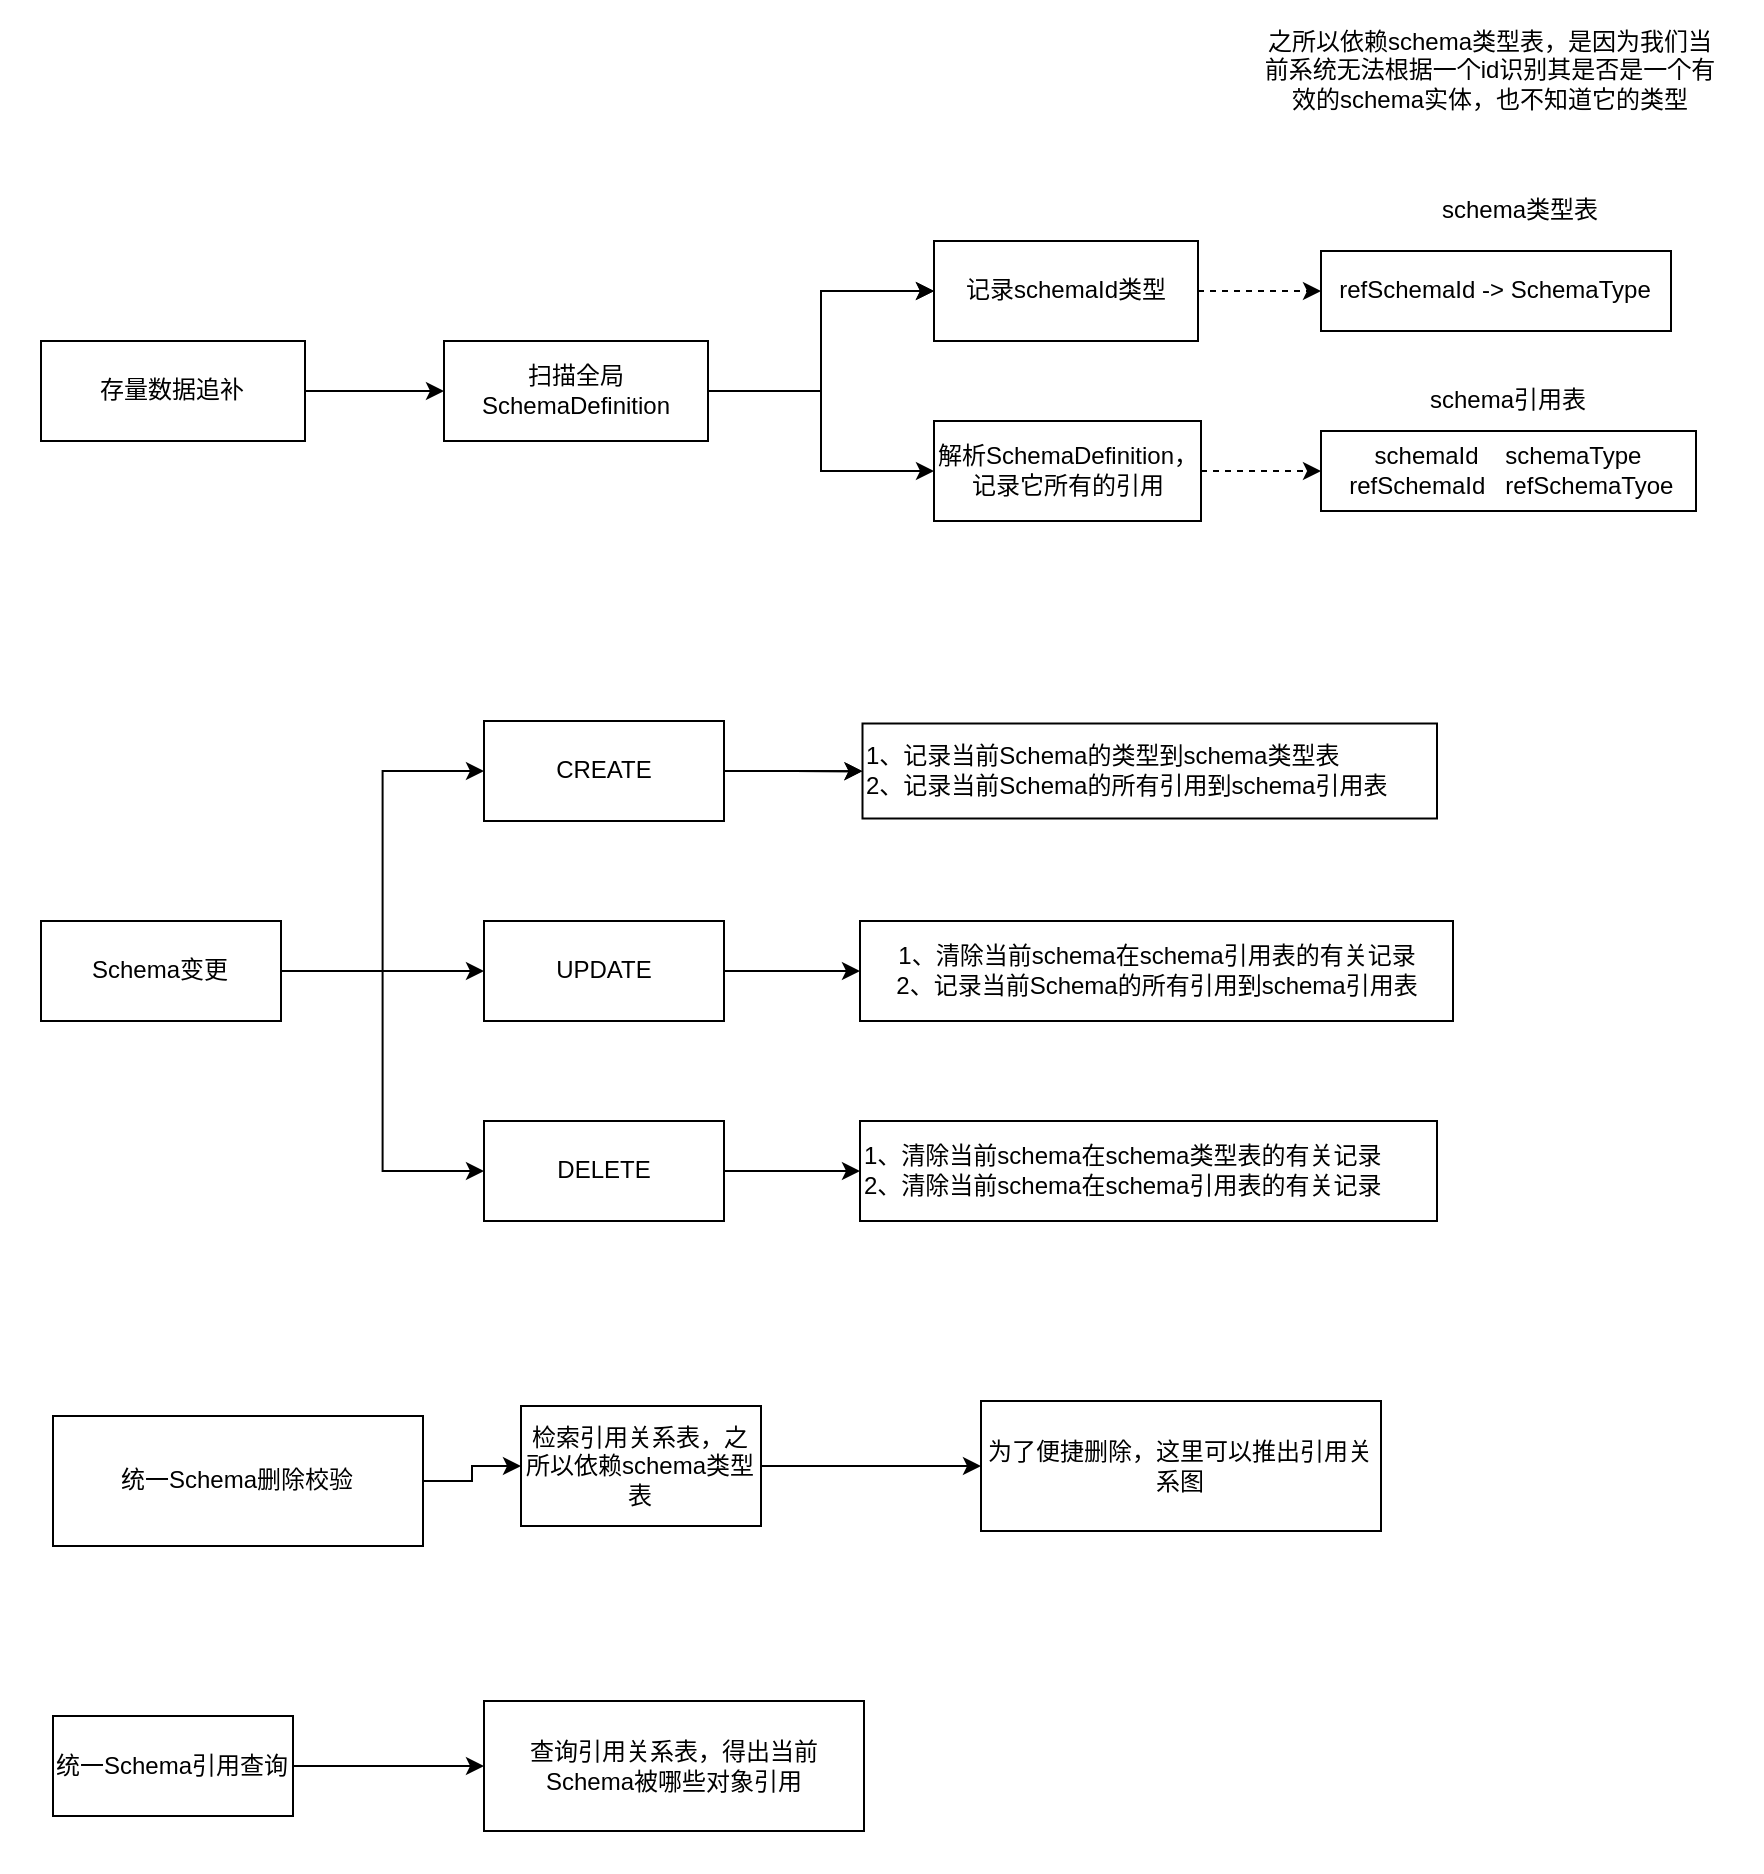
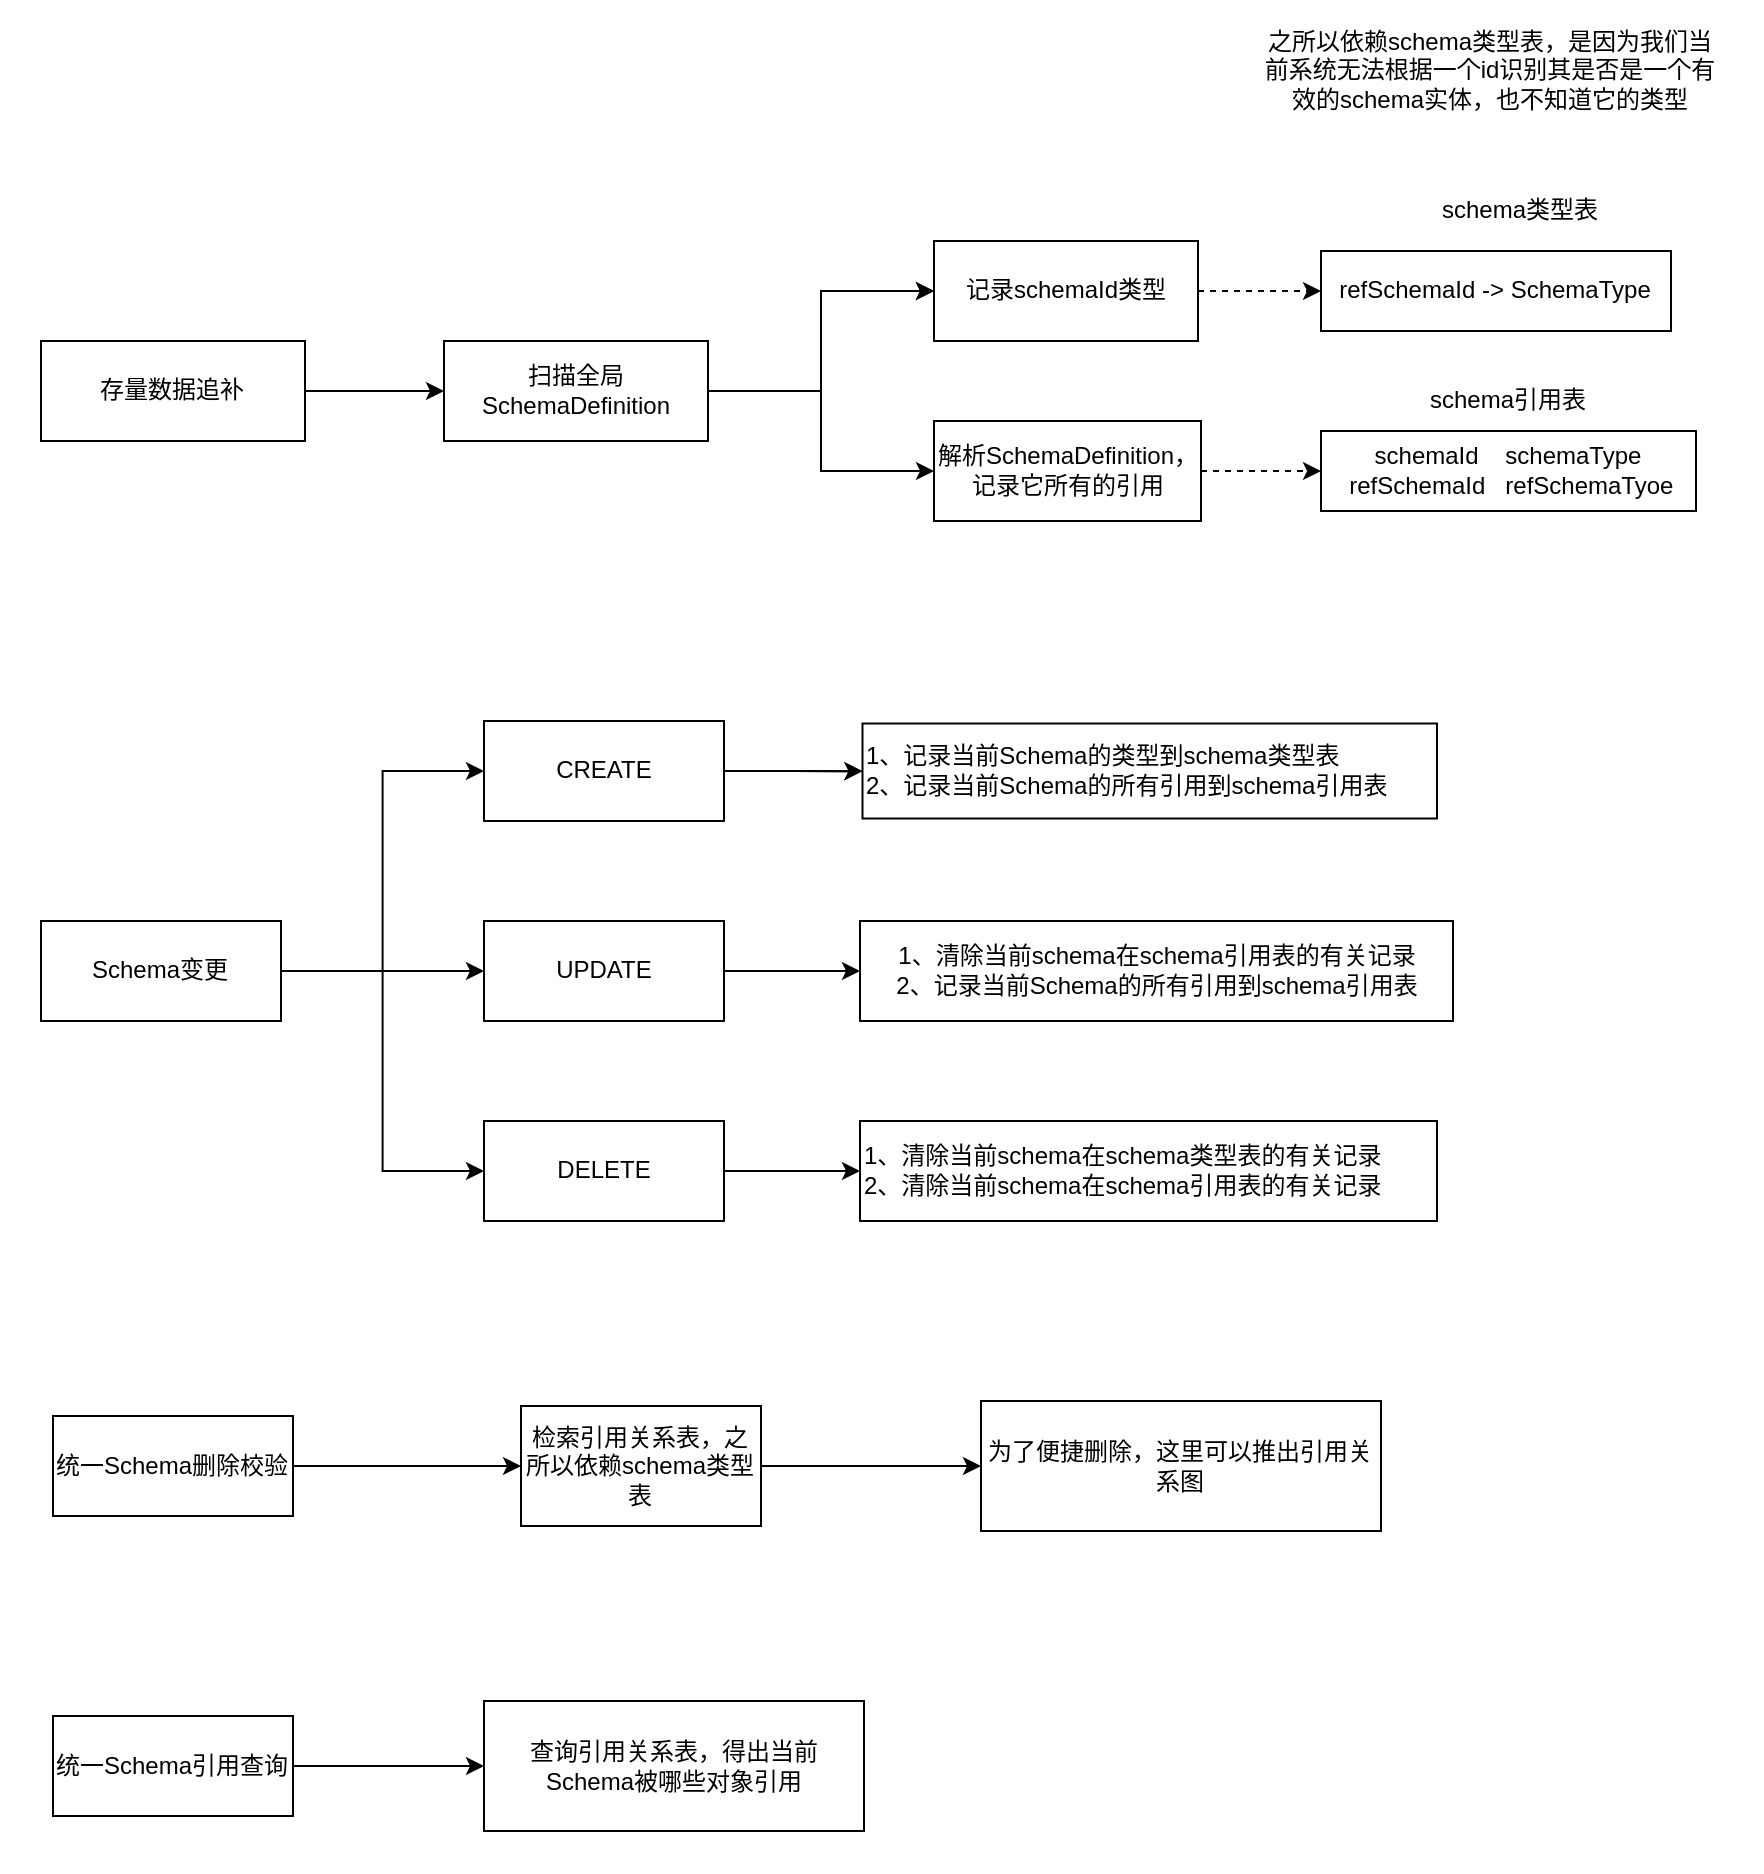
node "统一Schema删除校验": size 370x130 -> 240x100
